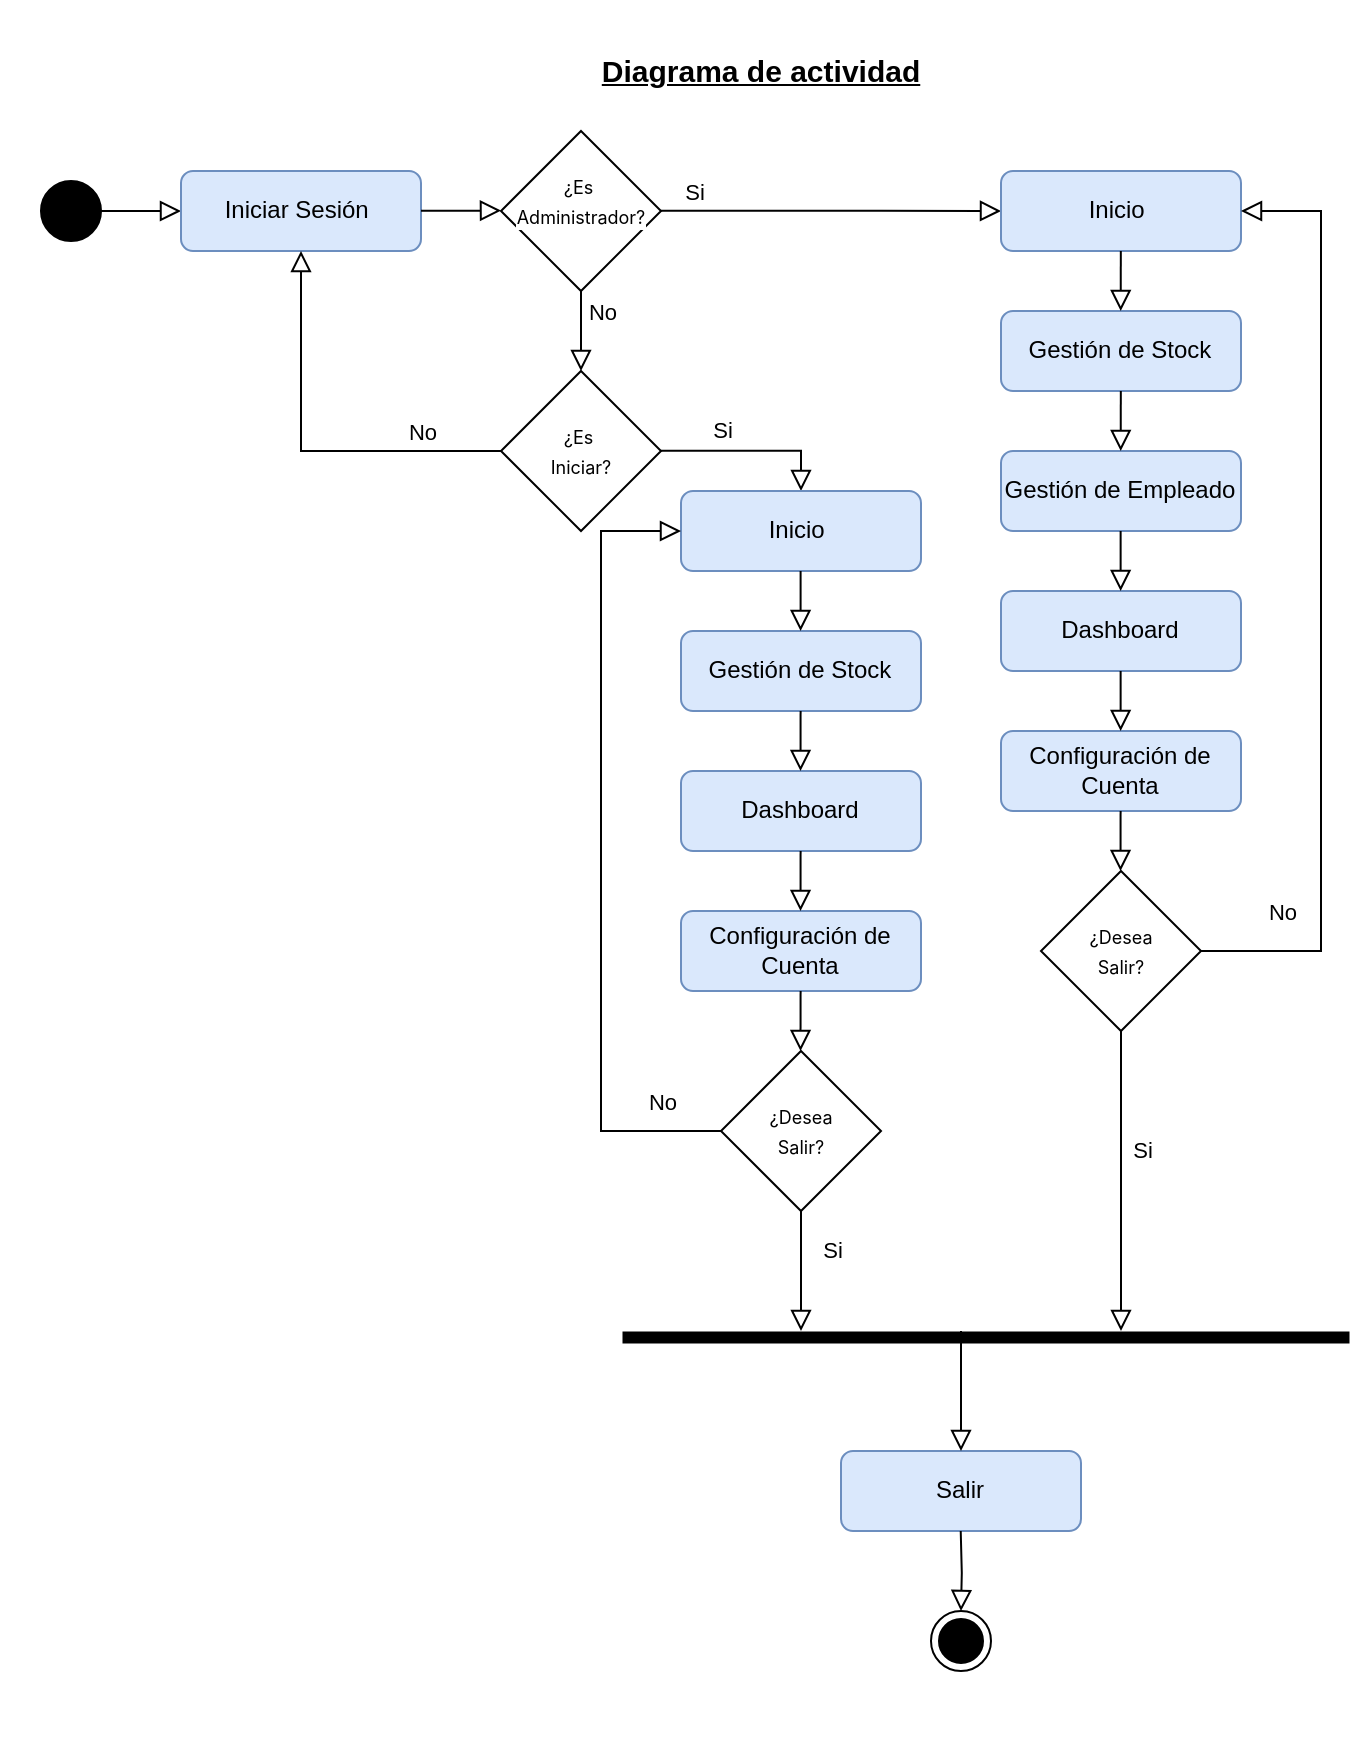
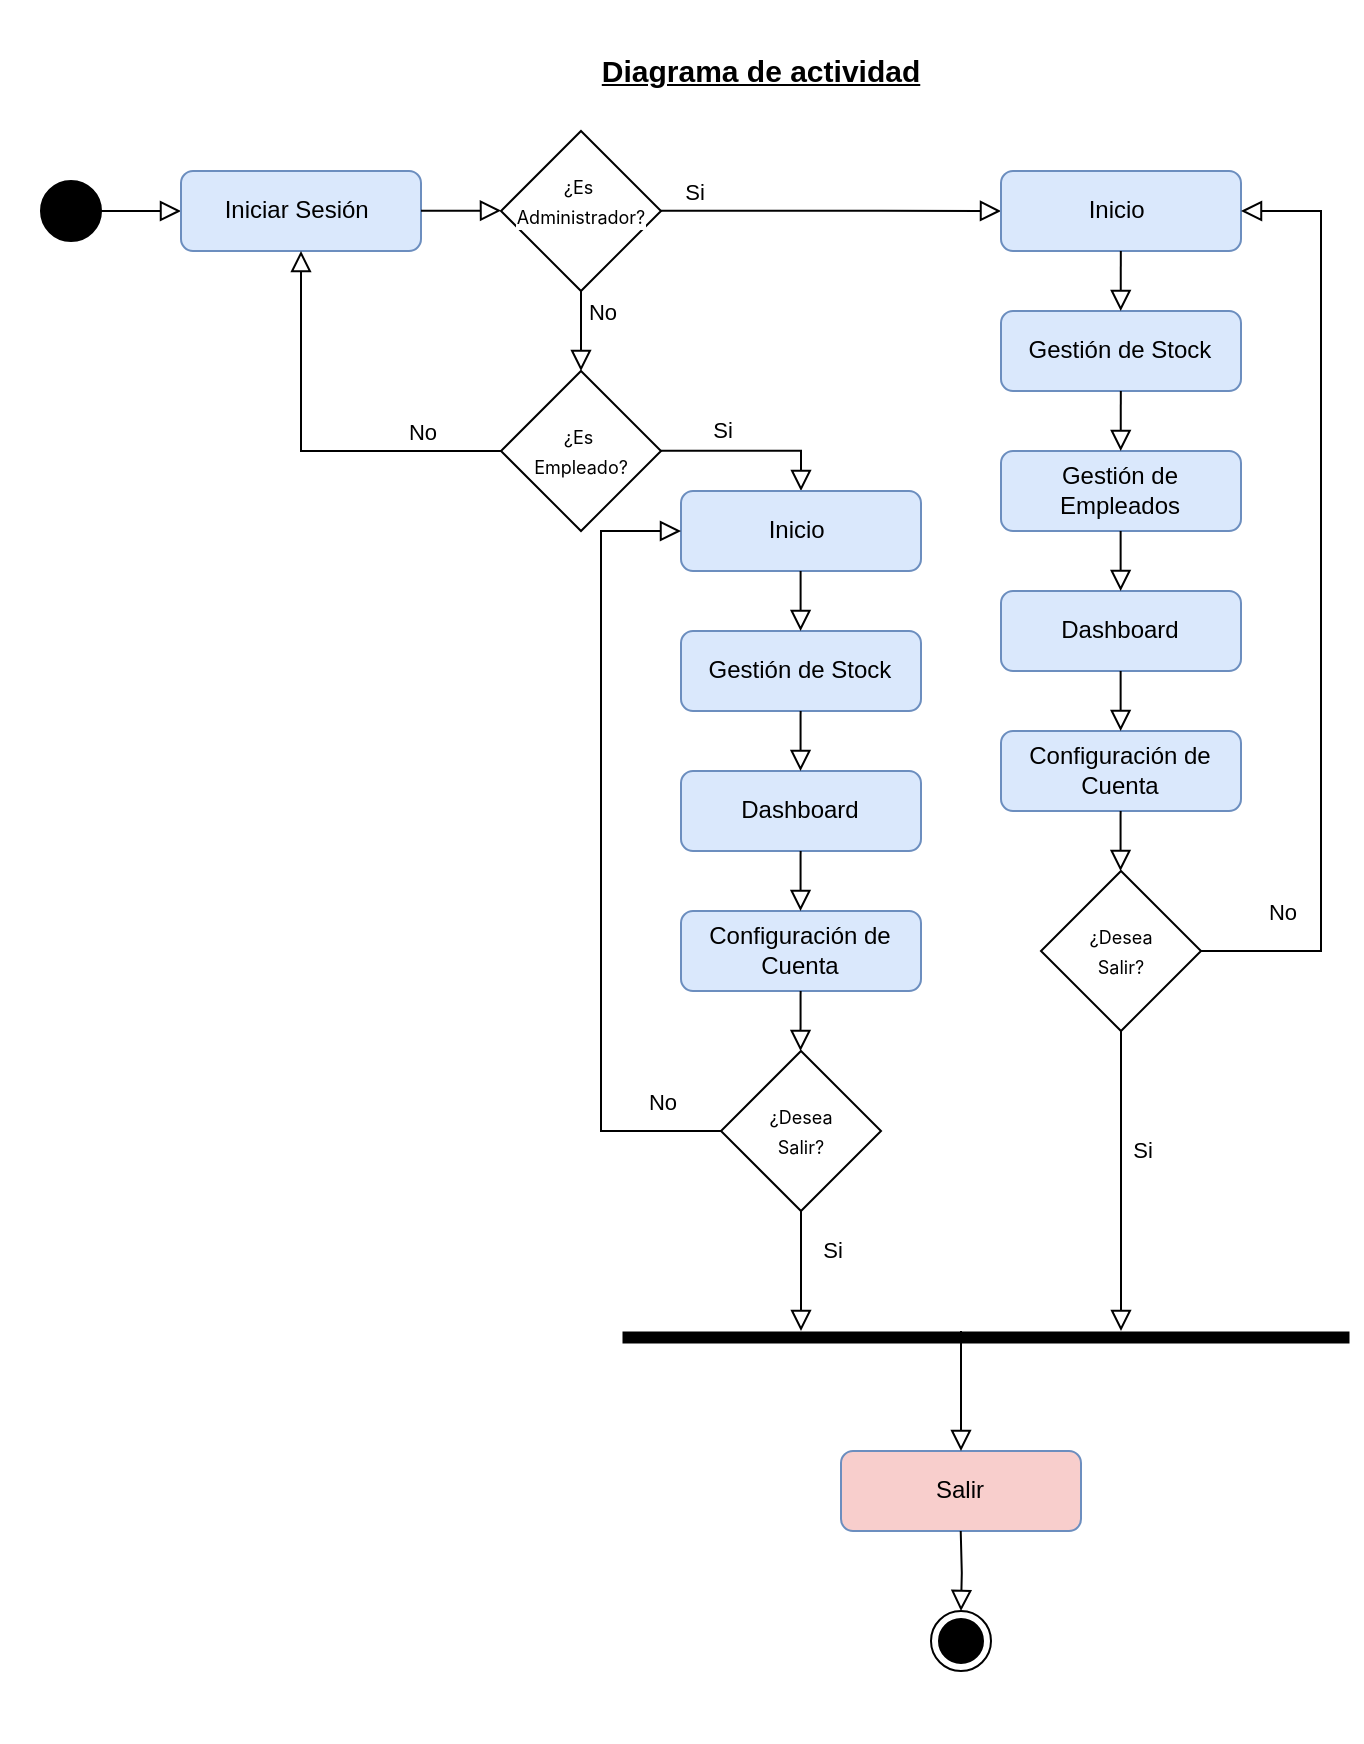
node "¿Es Iniciar?": label "¿Es Iniciar?" -> "¿Es Empleado?"
node "Gestión de Empleado": label "Gestión de Empleado" -> "Gestión de Empleados"
node "Salir": fillcolor #dae8fc -> #f8cecc
